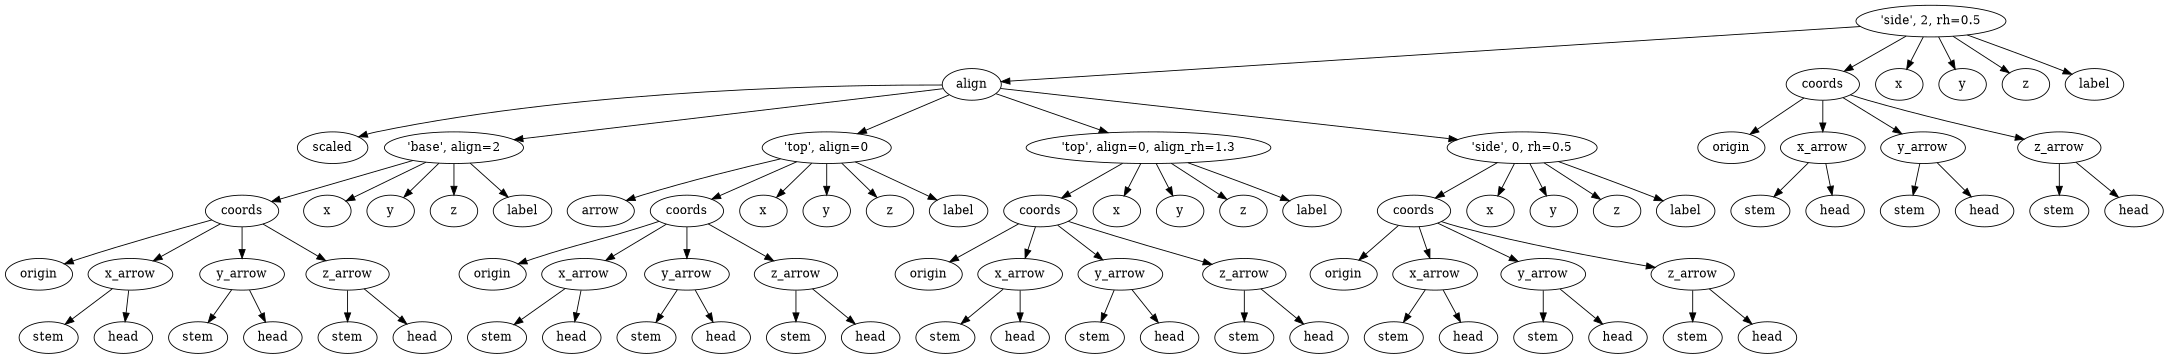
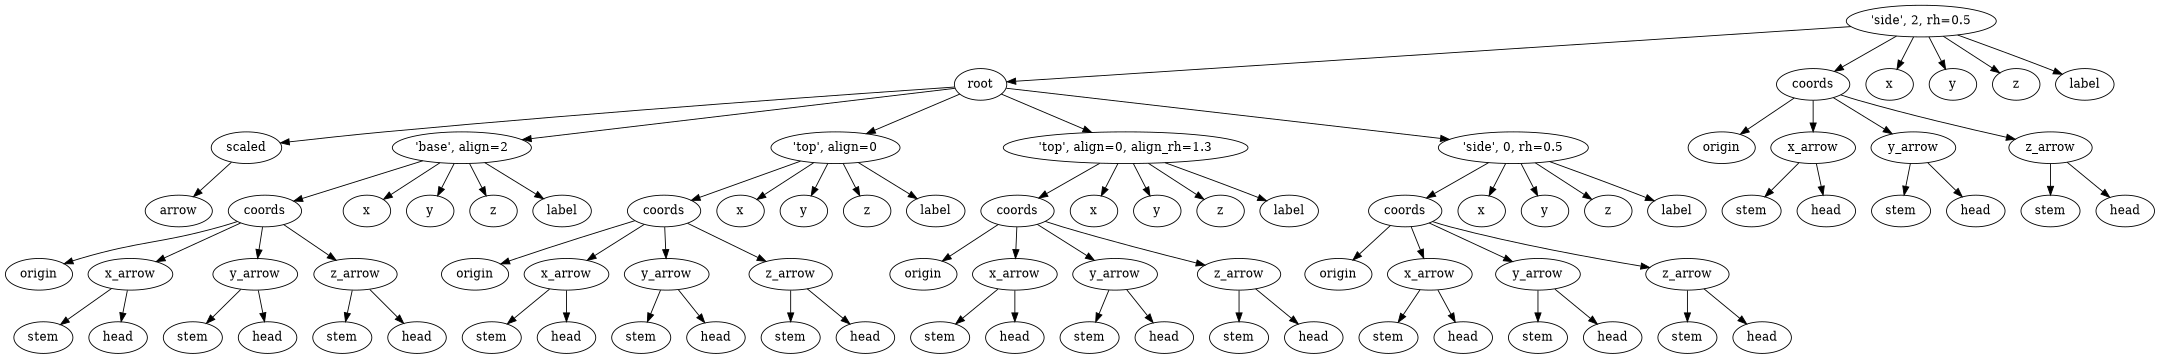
node "align": label "align" -> "root"
edge "'top', align=0" -> "arrow": now "scaled" -> "arrow"
